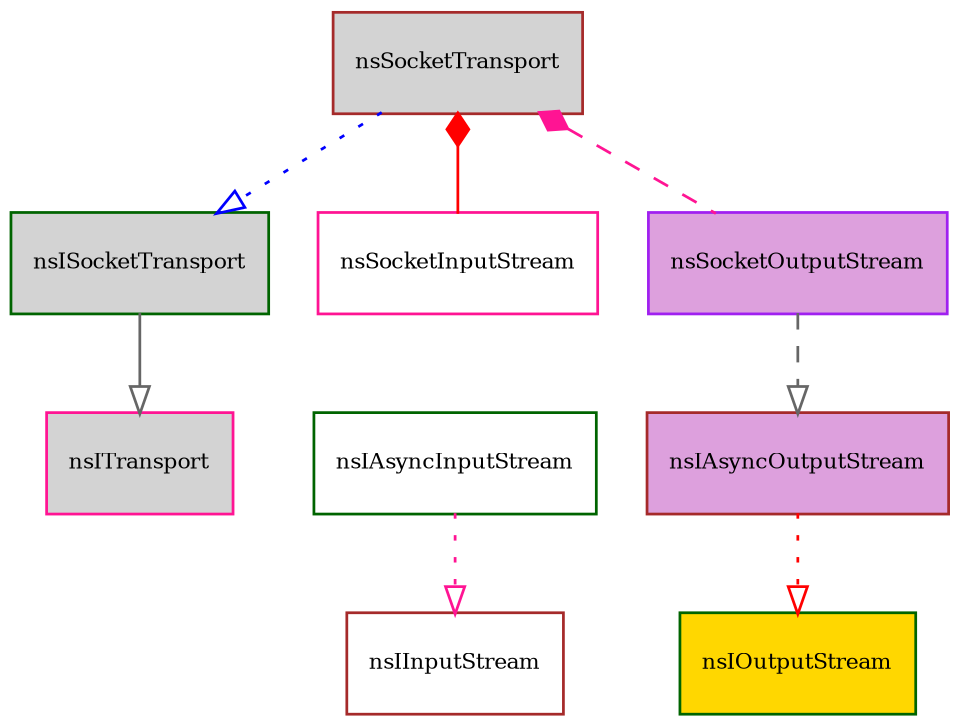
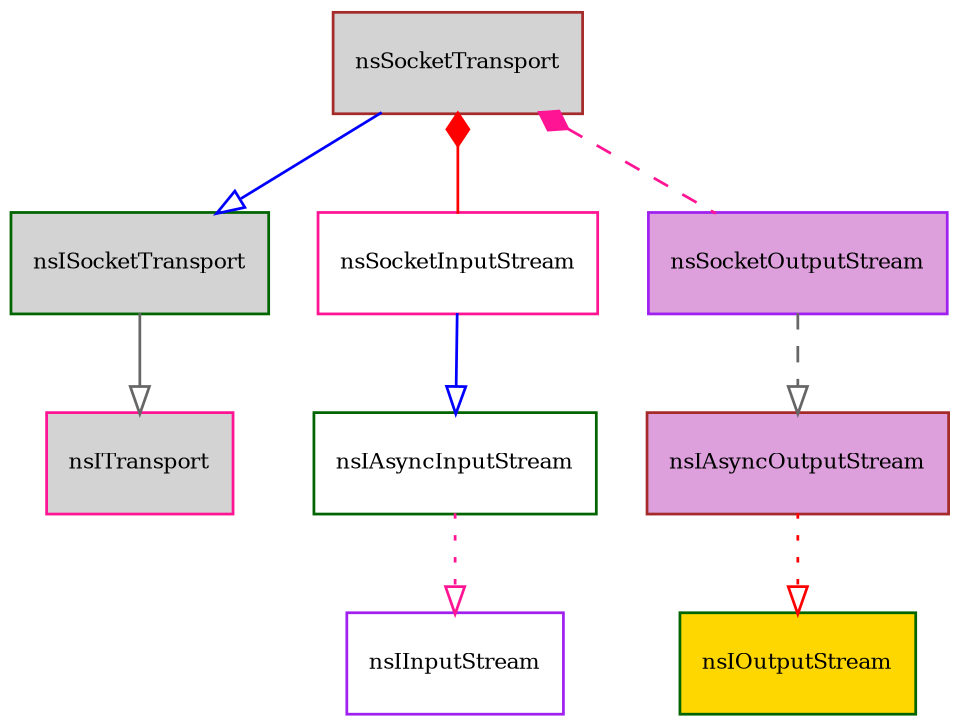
edge "nsSocketTransport" -> "nsISocketTransport": style dotted -> solid
edge "nsSocketInputStream" -> "nsIAsyncInputStream": added
node "nsIInputStream": color brown -> purple
